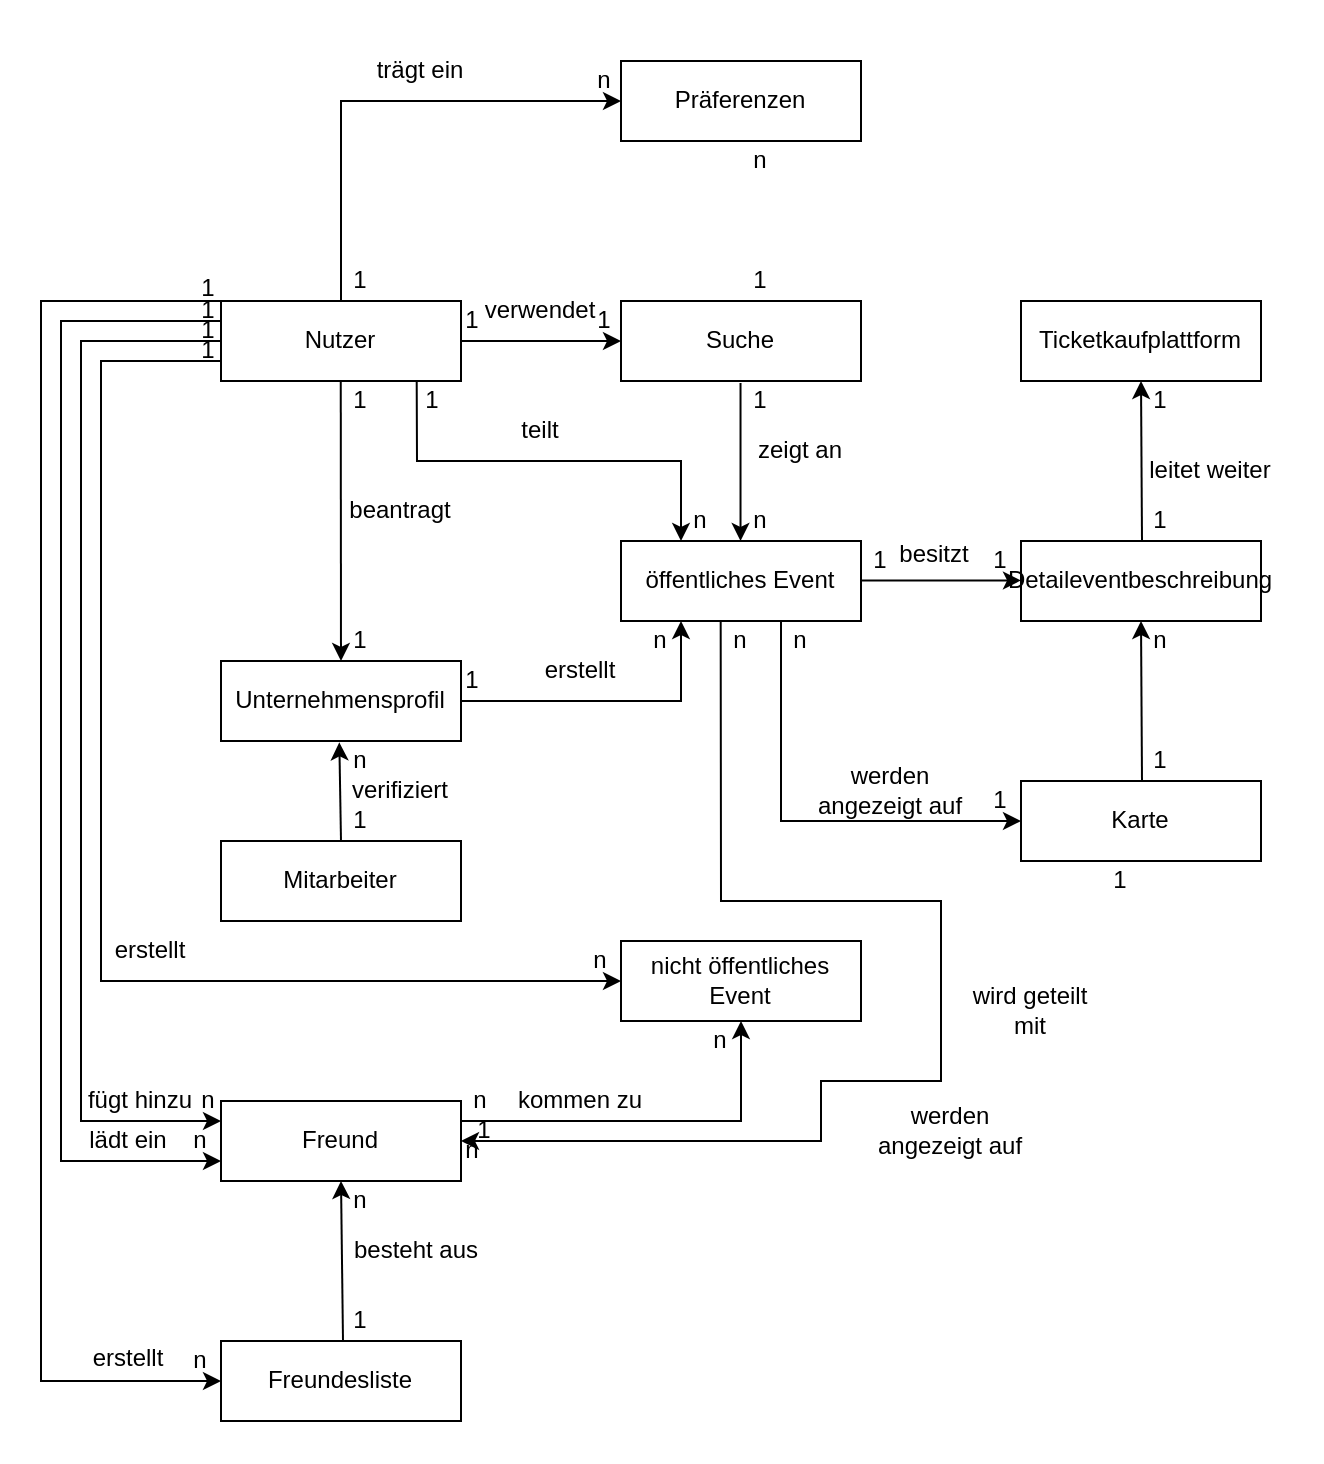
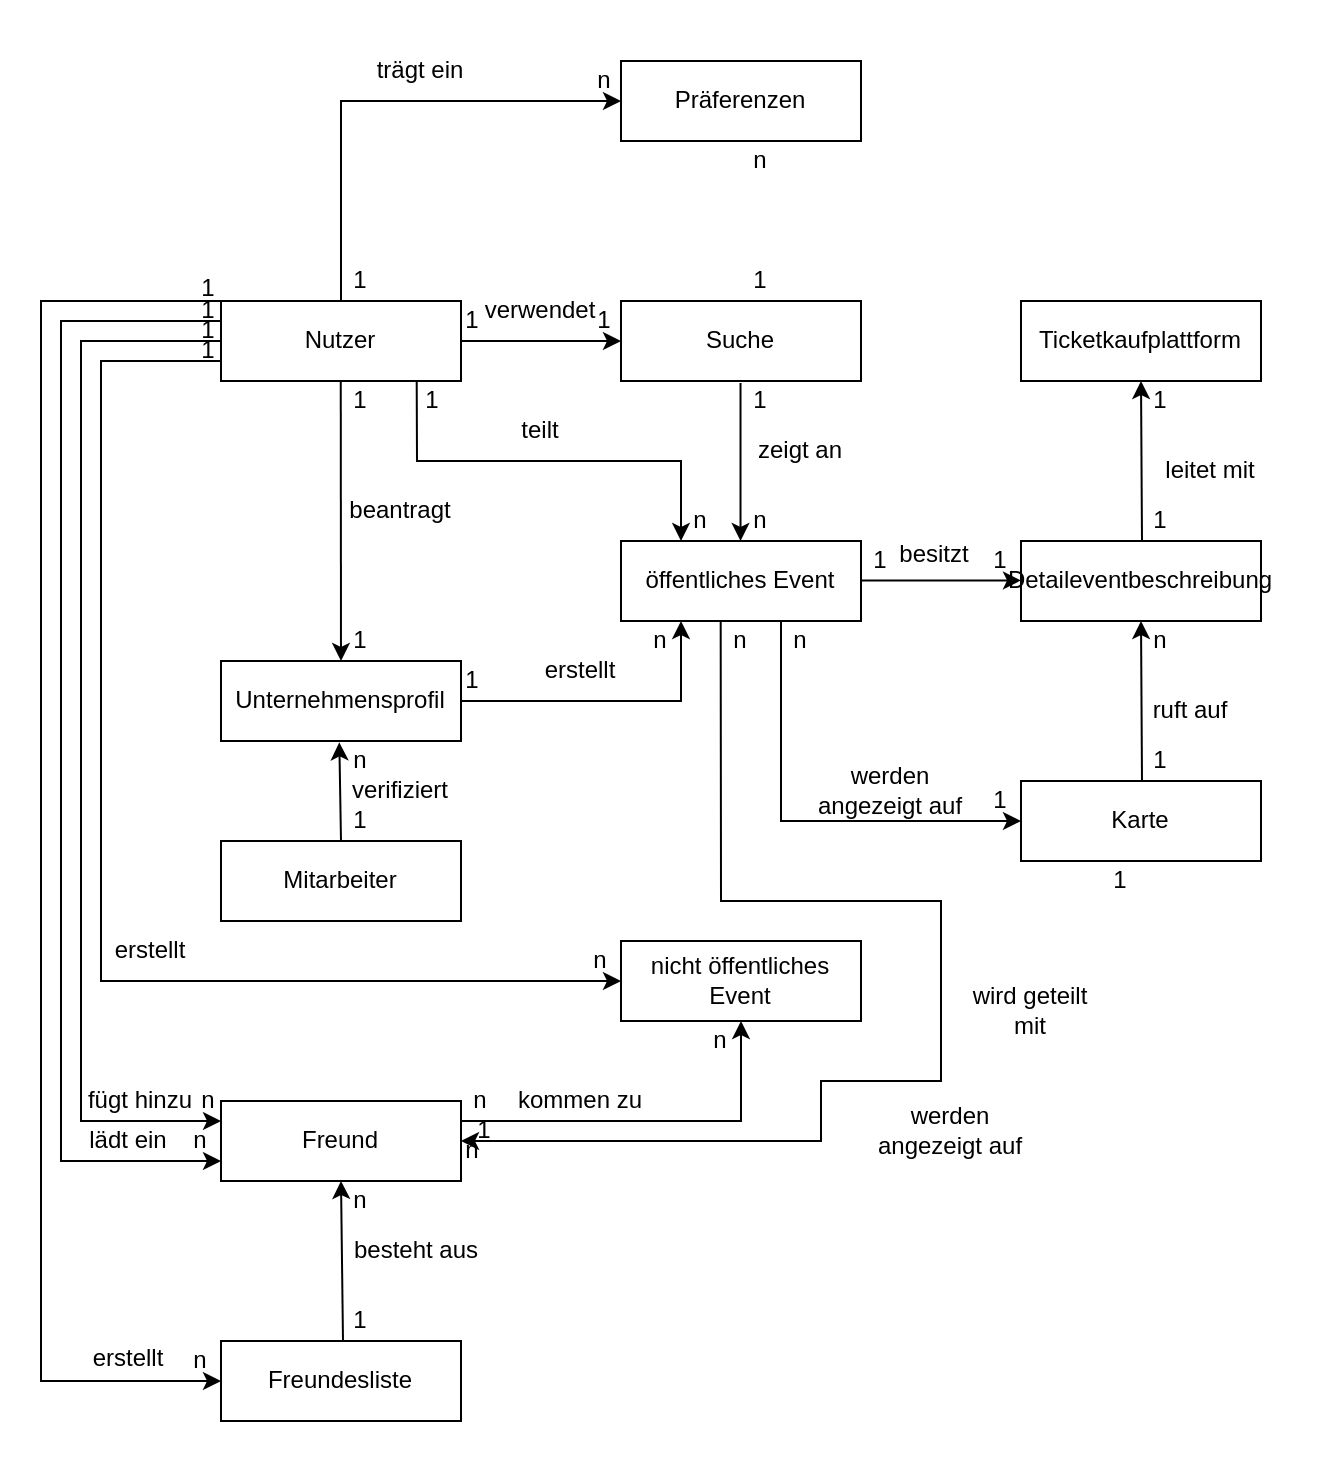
node "leitet weiter": label "leitet weiter" -> "leitet mit"
node "ruft auf": added
